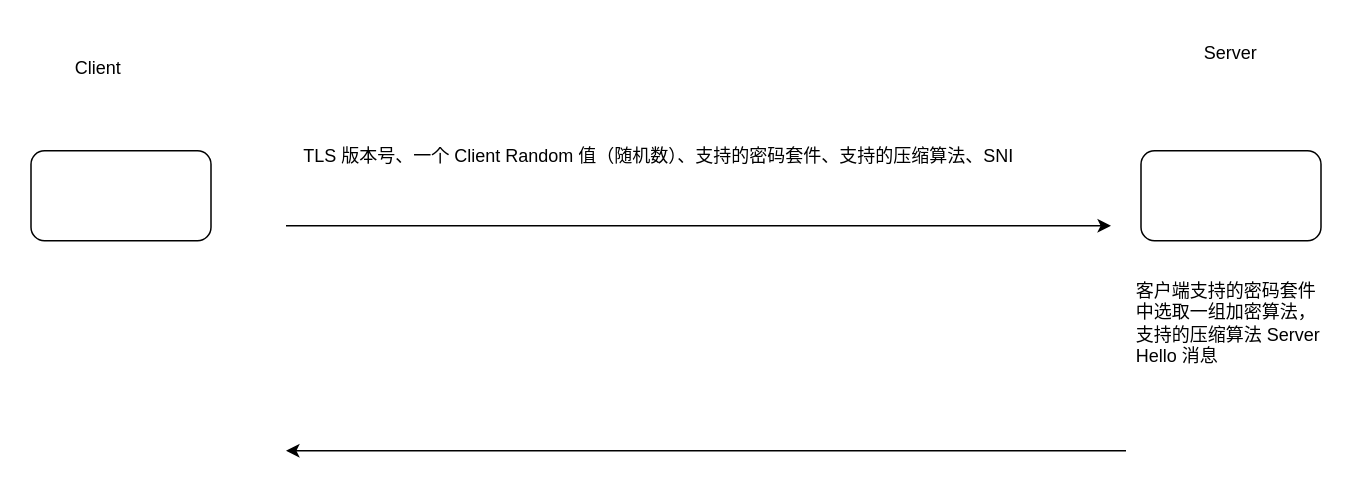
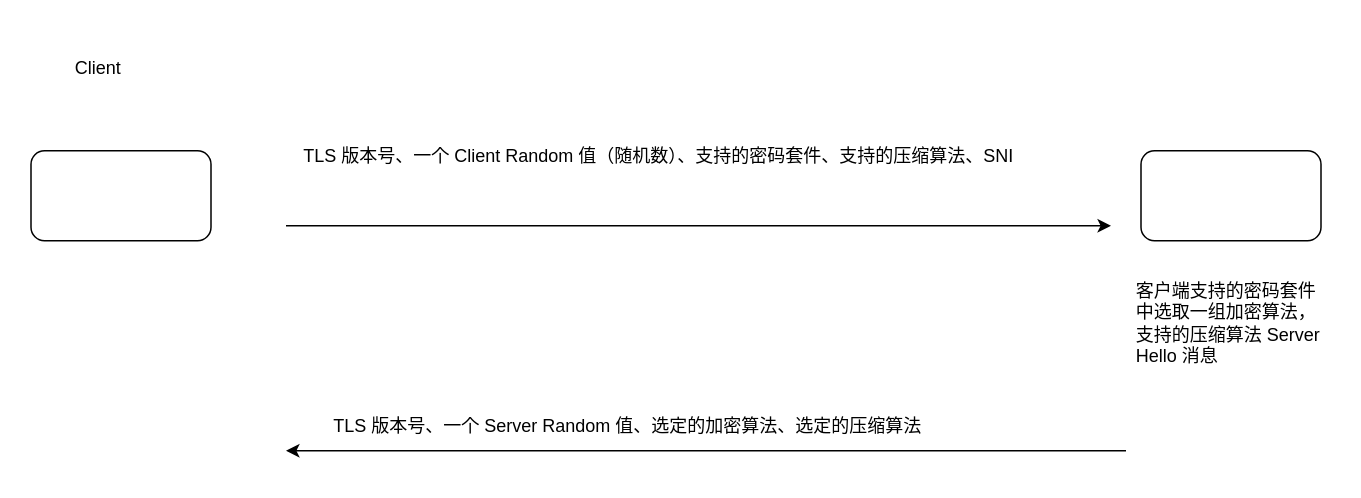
node "Server": removed
node "TLS 版本号、一个 Server Random 值、选定的加密算法、选定的压缩算法": added
